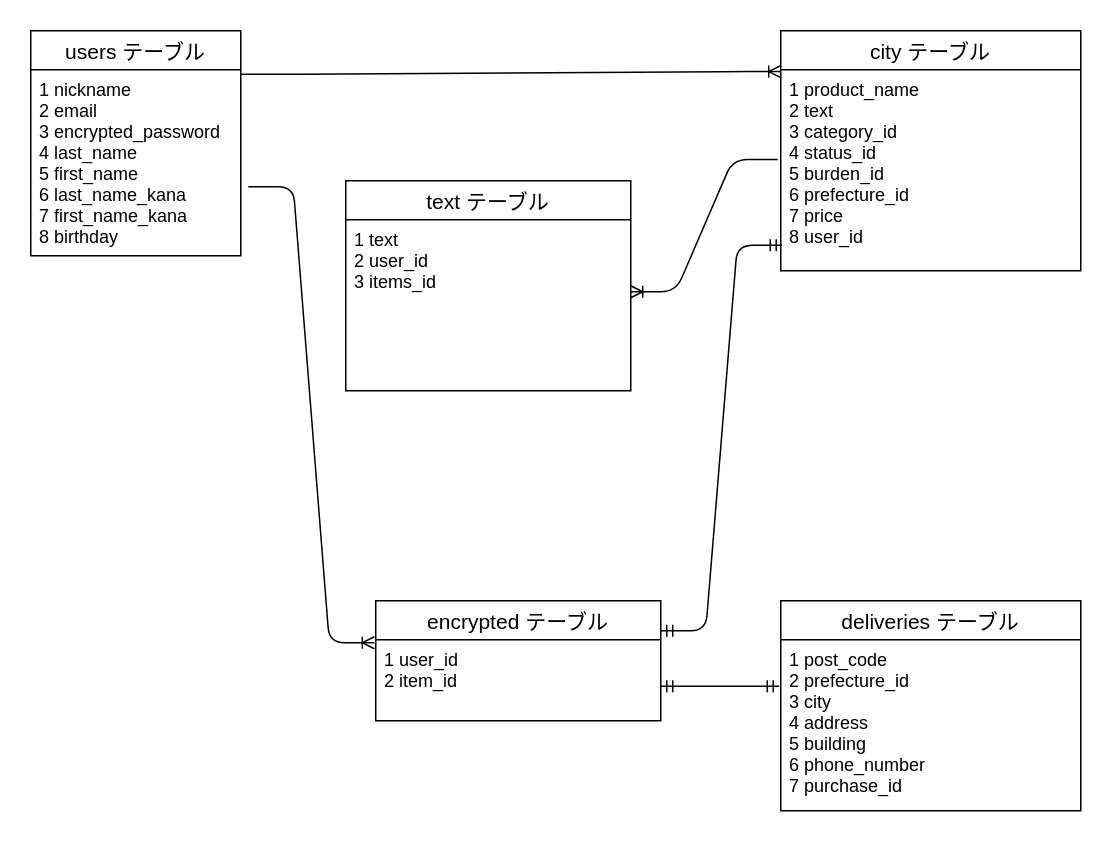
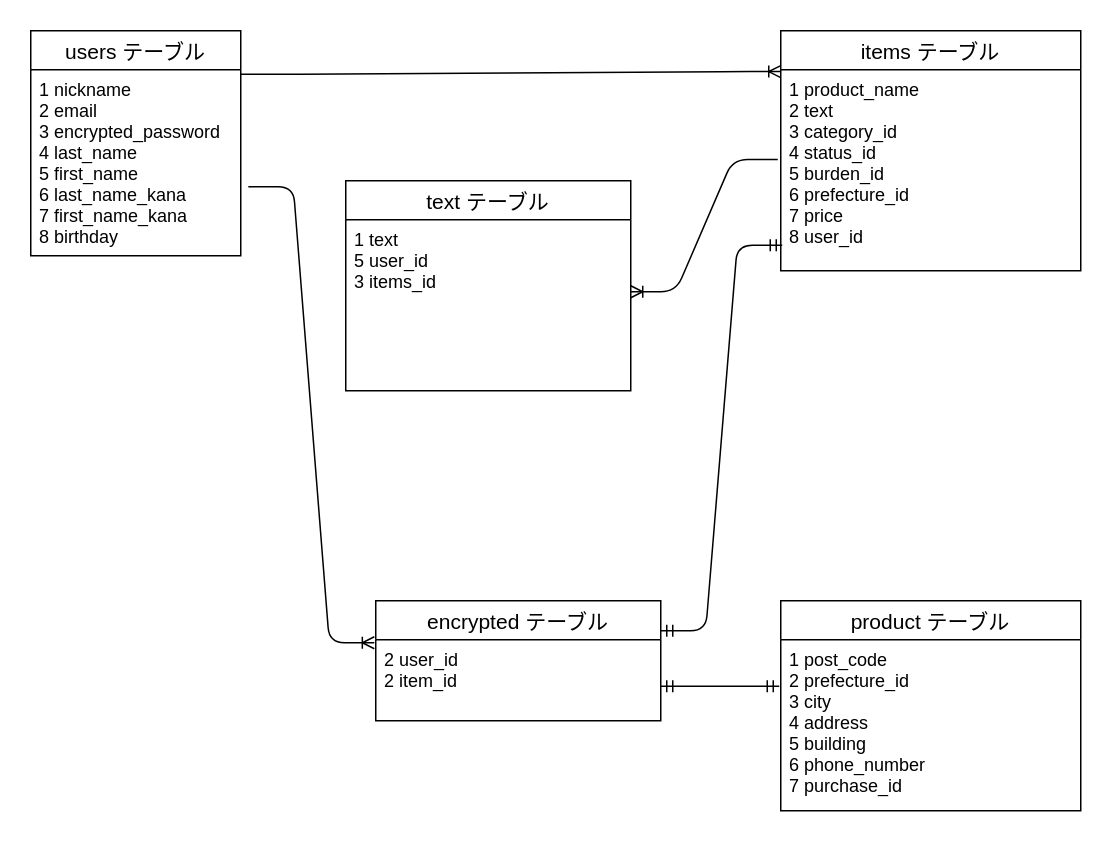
node "city テーブル": label "city テーブル" -> "items テーブル"
node "1 text 2 user_id 3 items_id": label "1 text 2 user_id 3 items_id" -> "1 text 5 user_id 3 items_id"
node "deliveries テーブル": label "deliveries テーブル" -> "product テーブル"
node "1 user_id 2 item_id": label "1 user_id 2 item_id" -> "2 user_id 2 item_id"
